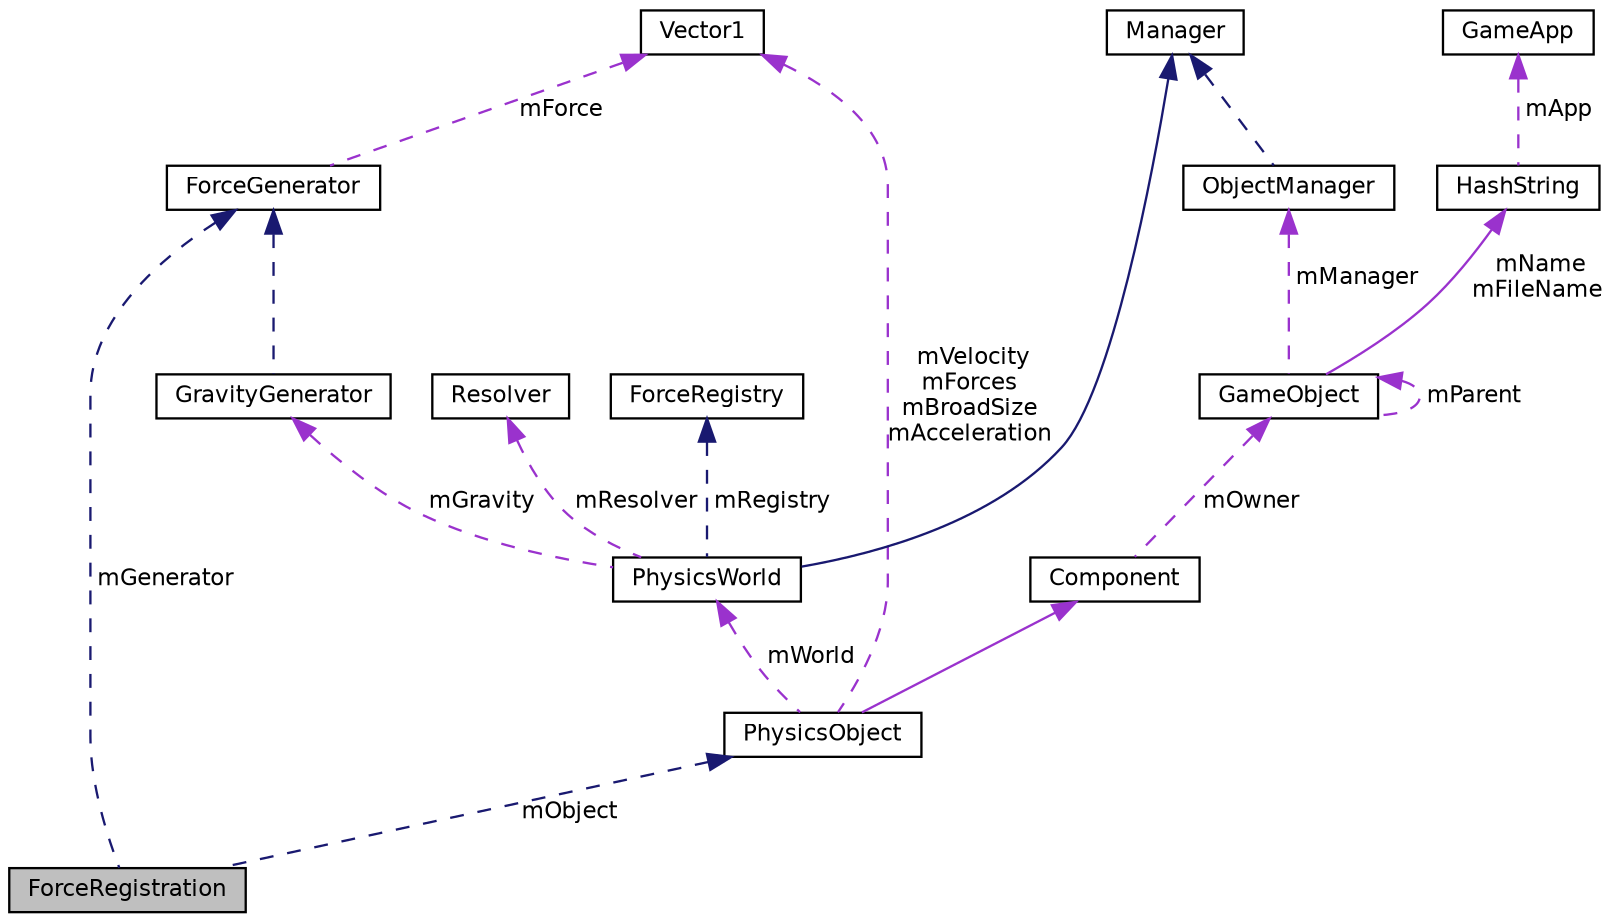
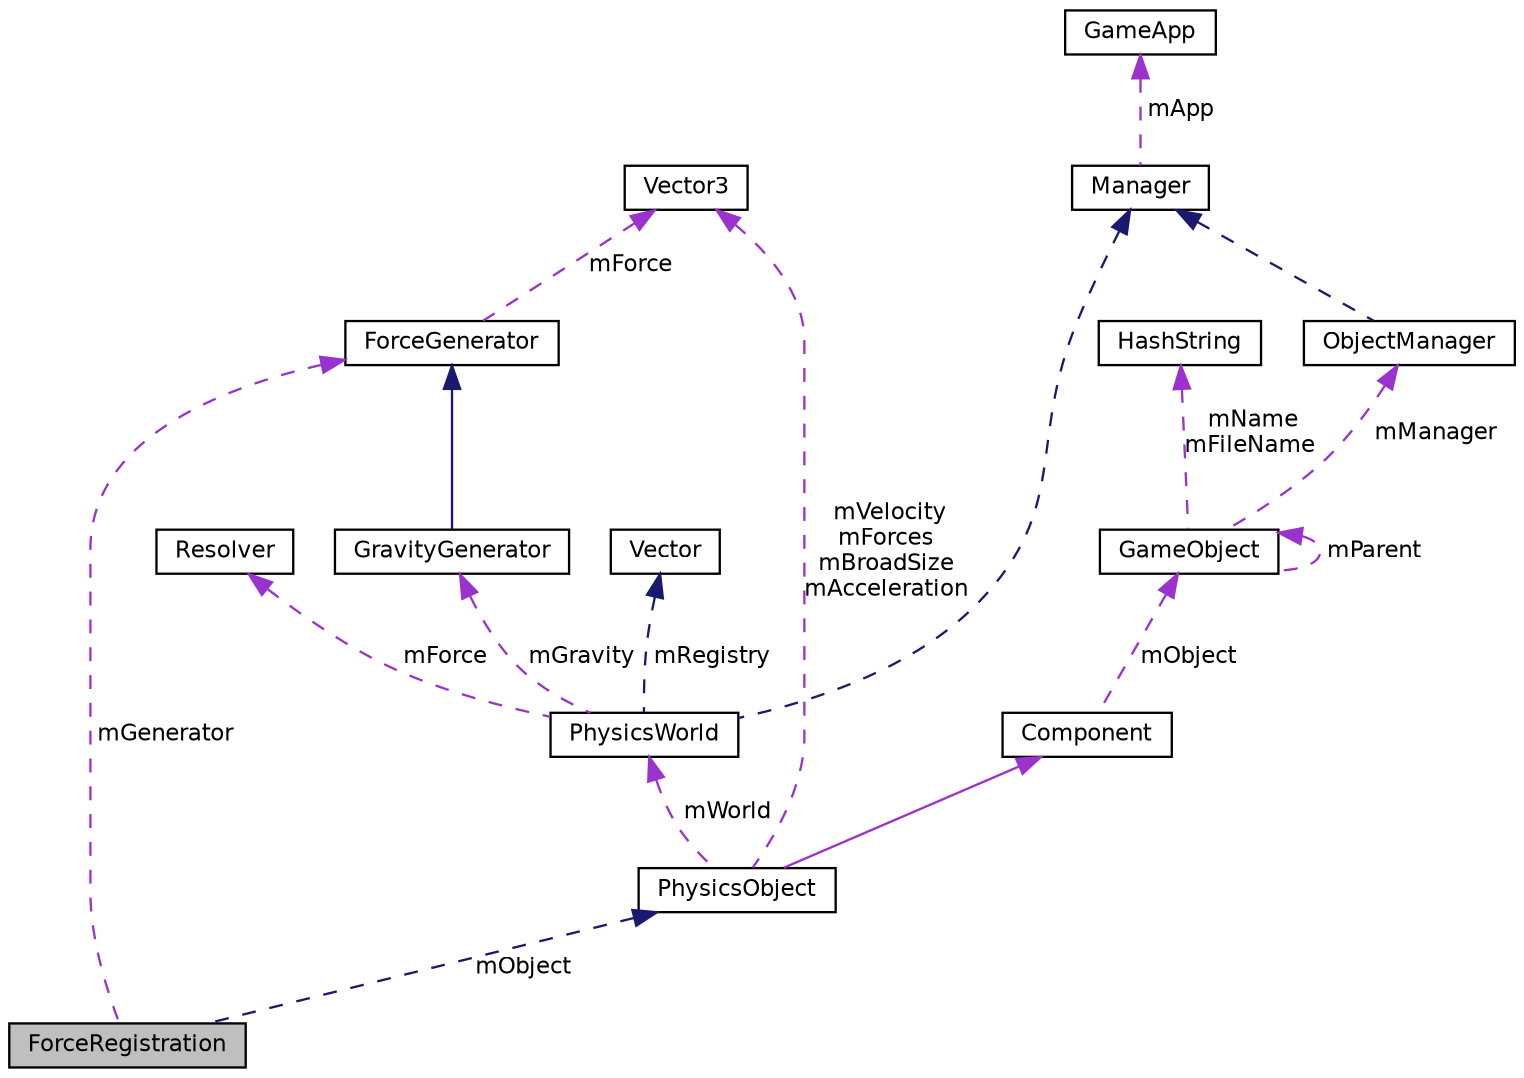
node "Vector1": label "Vector1" -> "Vector3"
edge "HashString" -> "GameApp": now "Manager" -> "GameApp"
edge "GravityGenerator" -> "ForceGenerator": style dashed -> solid
edge "GameObject" -> "HashString": style solid -> dashed
node "ForceRegistry": label "ForceRegistry" -> "Vector"
edge "PhysicsWorld" -> "Manager": style solid -> dashed
edge "PhysicsWorld" -> "Resolver": label " mResolver" -> " mForce"
edge "Component" -> "GameObject": label " mOwner" -> " mObject"
edge "ForceRegistration" -> "ForceGenerator": color midnightblue -> darkorchid3
